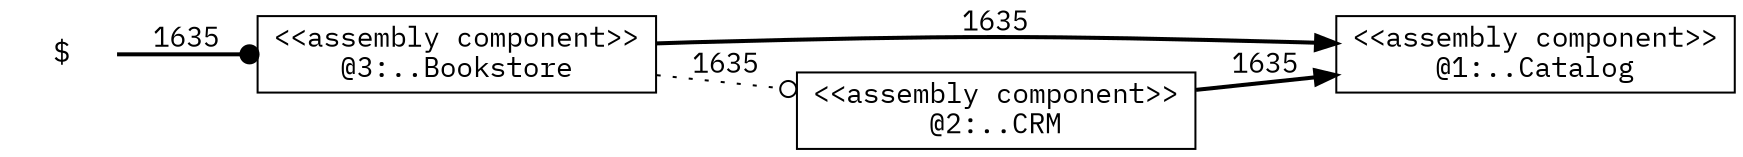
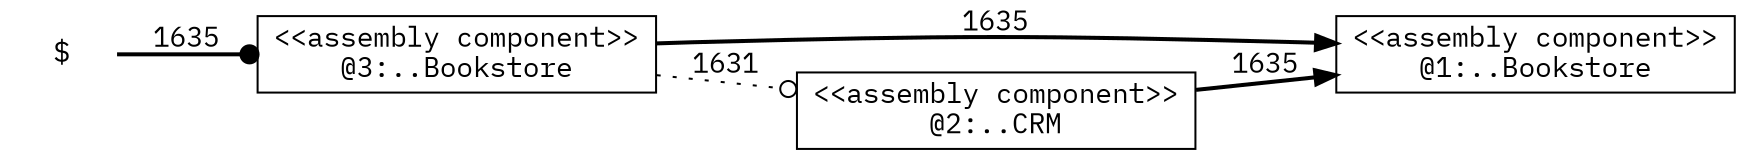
node "<<assembly component>> @1:..Catalog": label "<<assembly component>> @1:..Catalog" -> "<<assembly component>> @1:..Bookstore"
edge "<<assembly component>> @3:..Bookstore" -> "<<assembly component>> @2:..CRM": label "1635" -> "1631"
